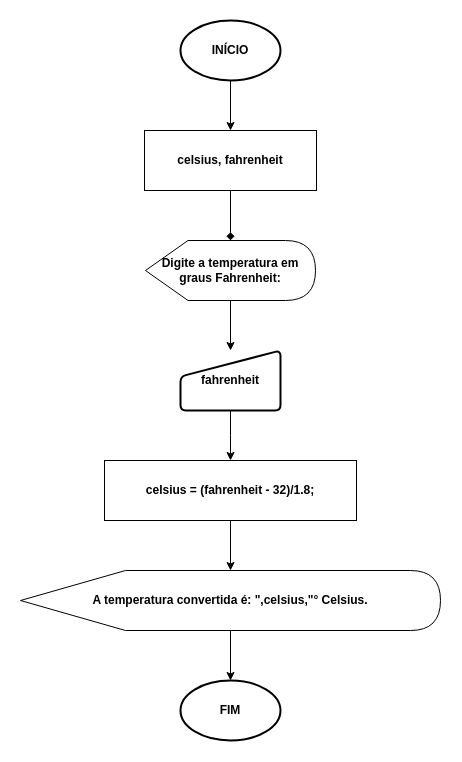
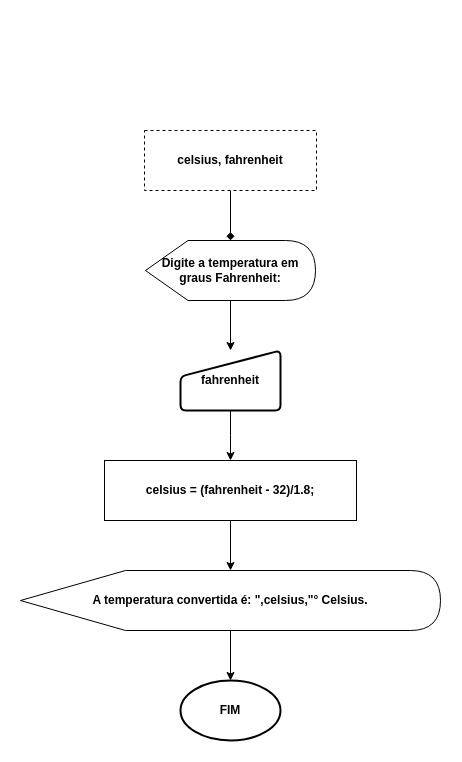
node "INÍCIO": removed
edge "INÍCIO" -> "celsius, fahrenheit": removed
node "celsius, fahrenheit": style solid -> dashed
